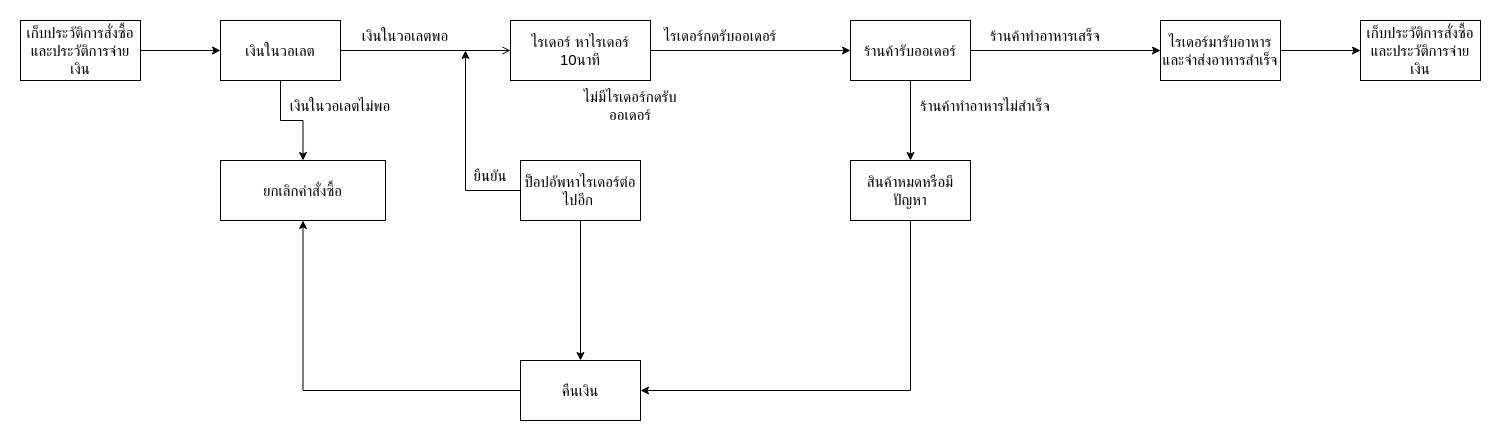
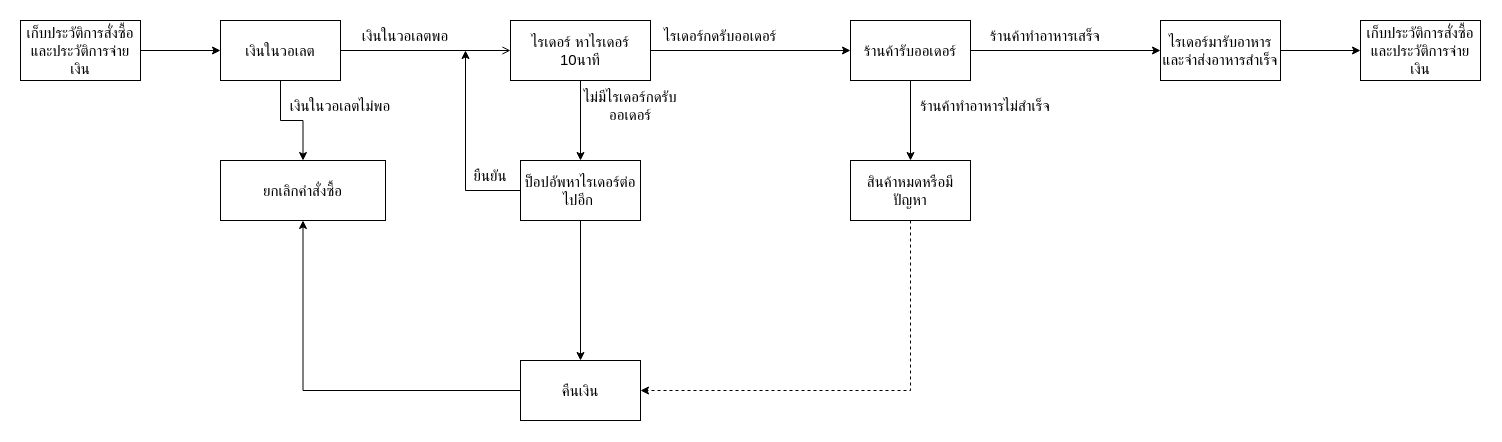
edge "ไรเดอร์ หาไรเดอร์ 10นาที" -> "ป็อปอัพหาไรเดอร์ต่อไปอีก": added
edge "สินค้าหมดหรือมีปัญหา" -> "คืนเงิน": style solid -> dashed
